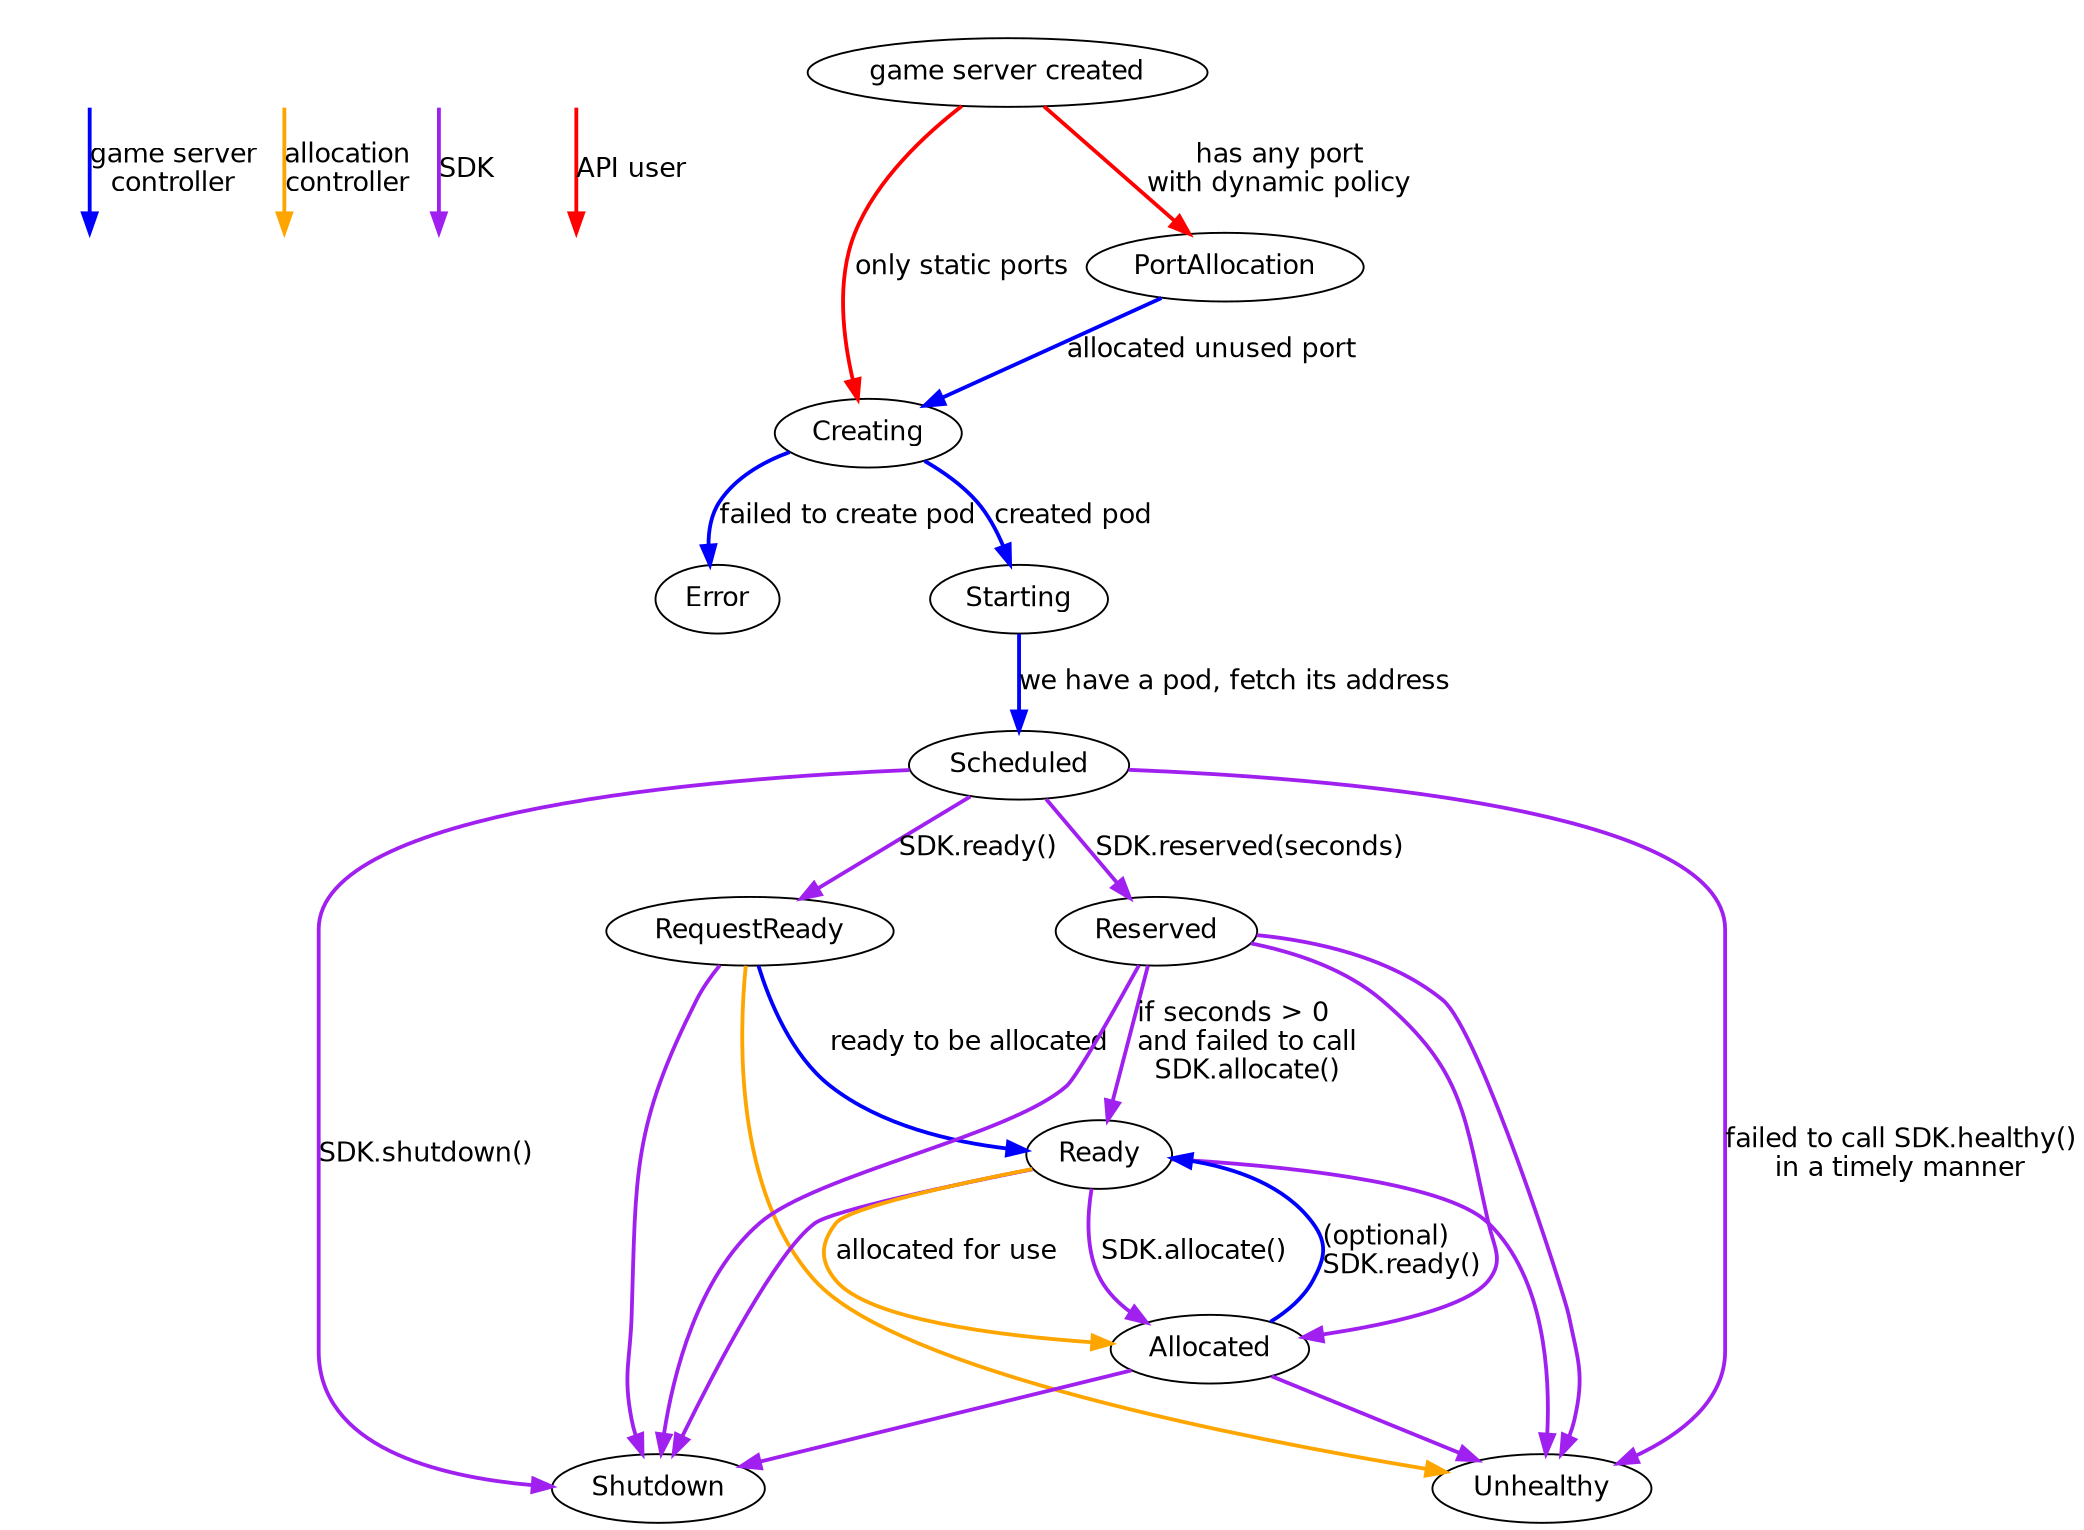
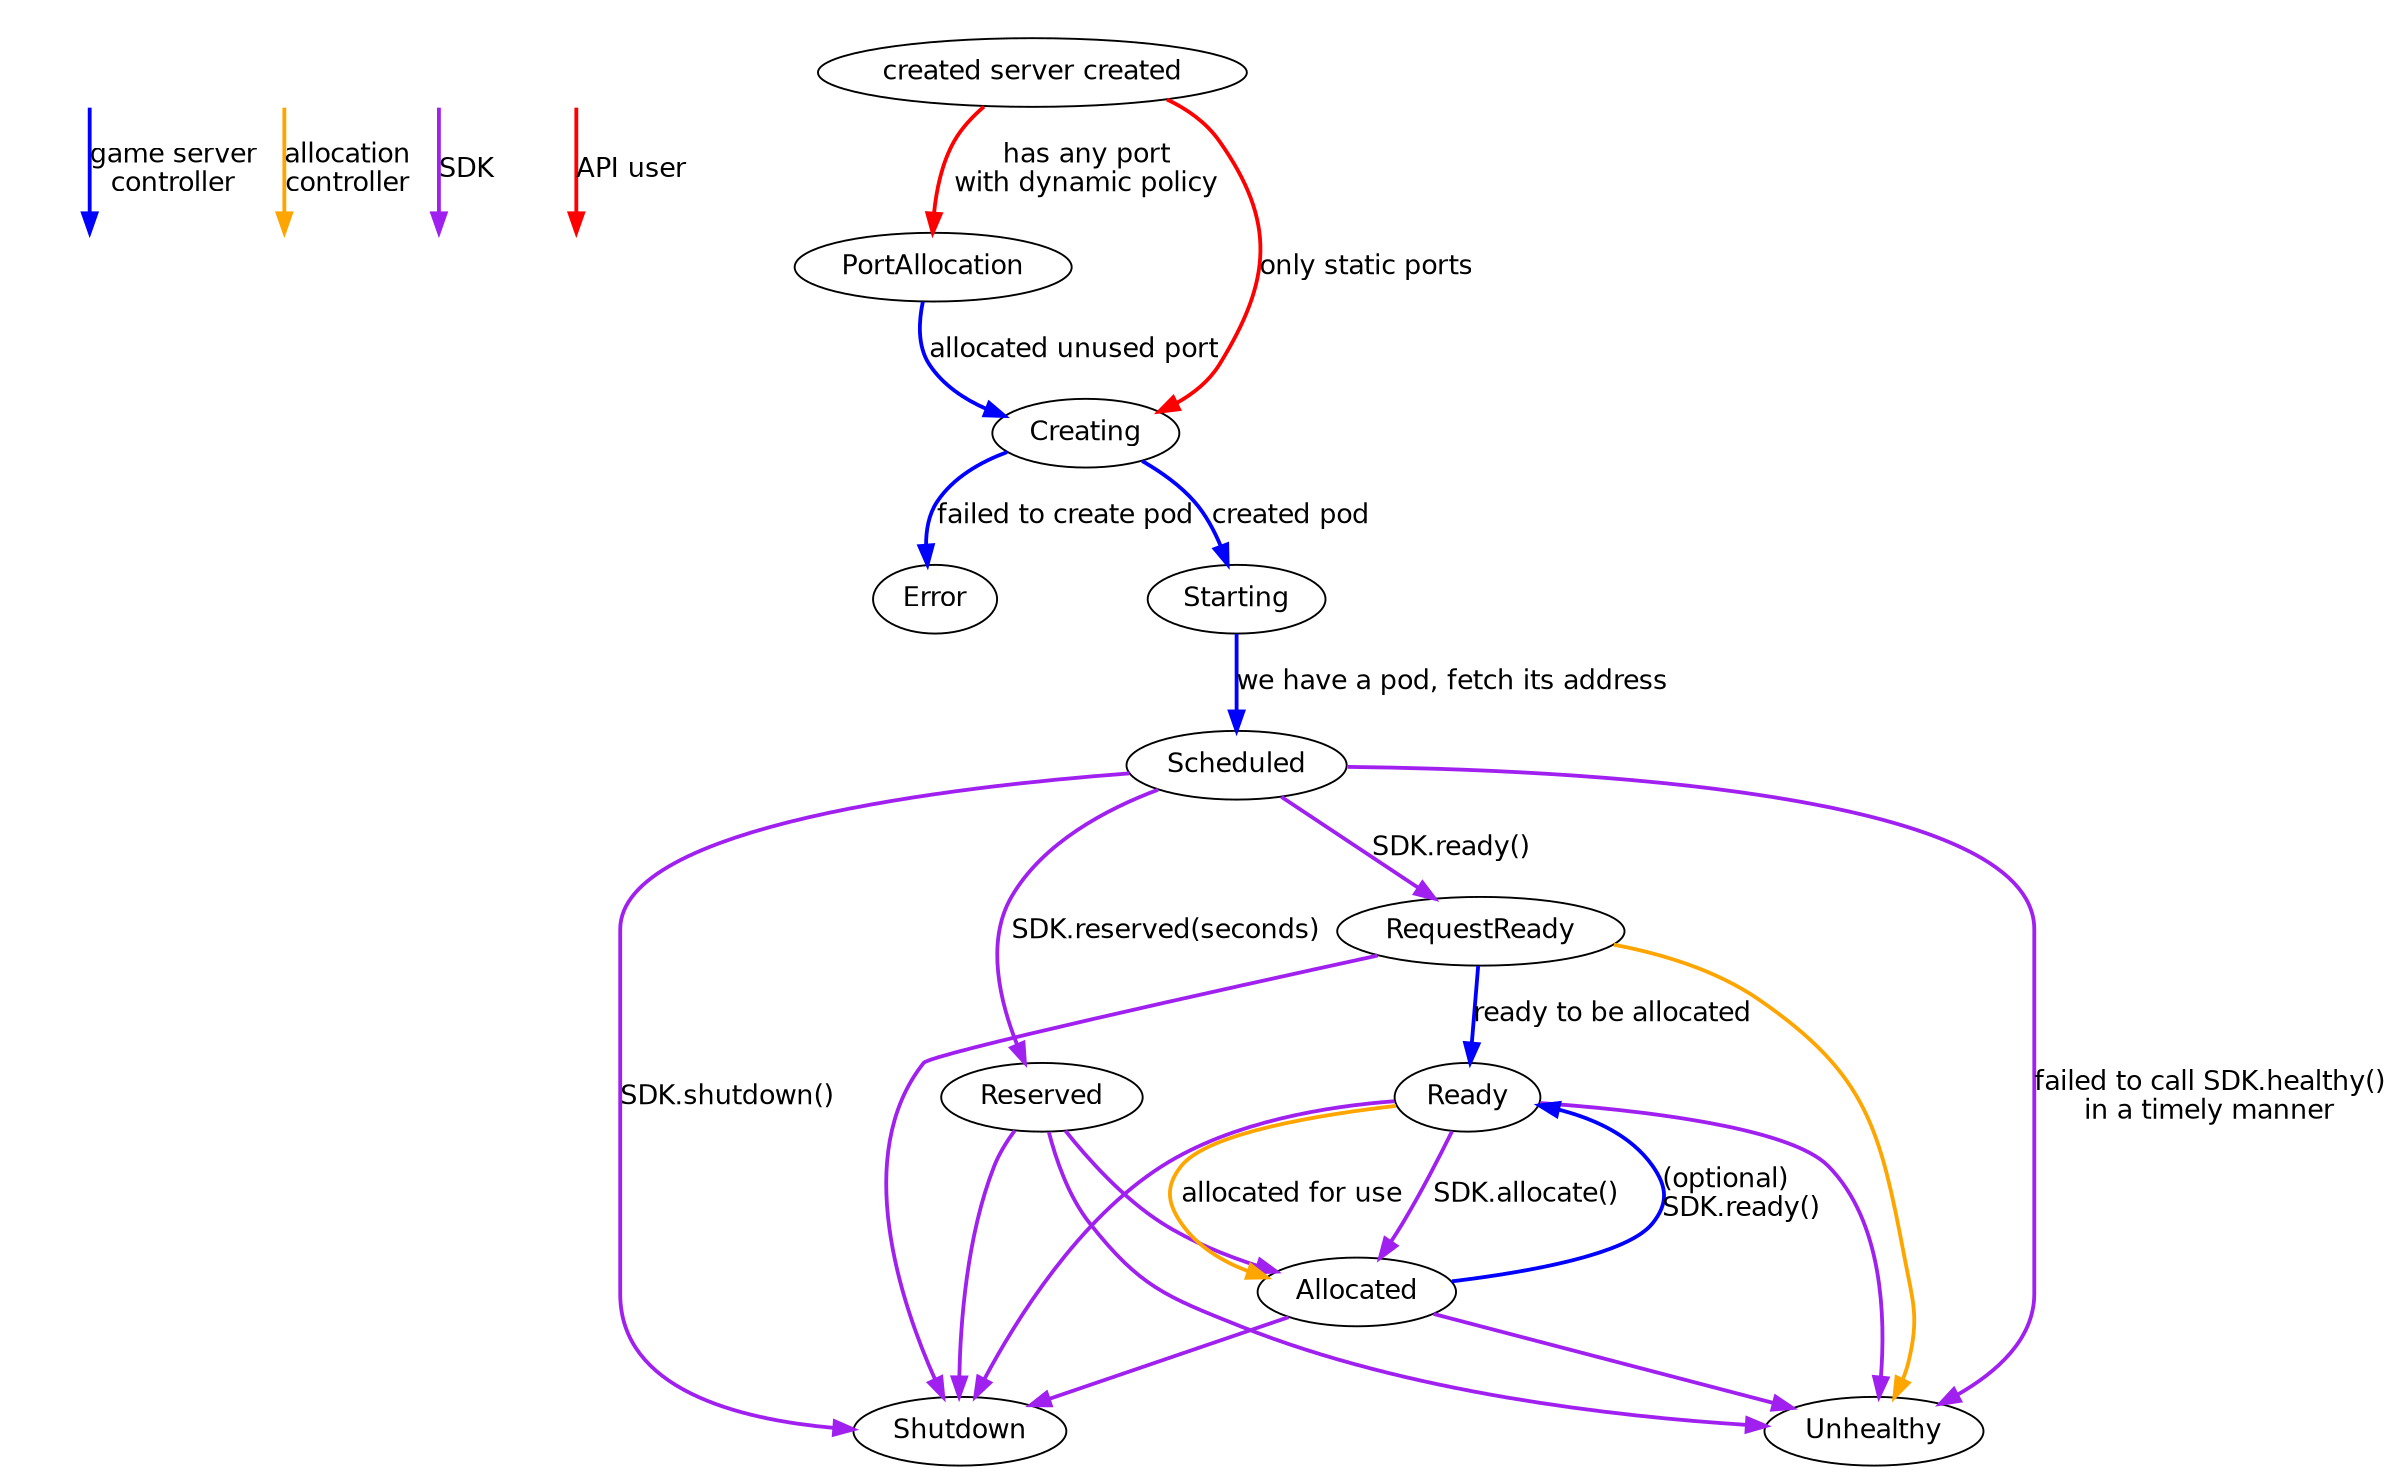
node "game server created": label "game server created" -> "created server created"
edge "Reserved" -> "Ready": removed, label "if seconds > 0 and failed to call SDK.allocate()"
